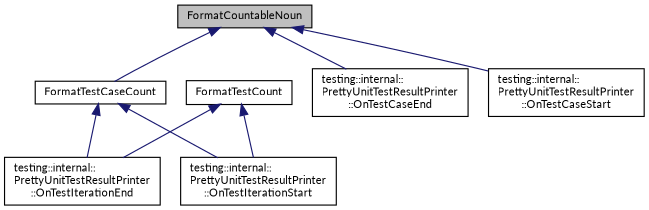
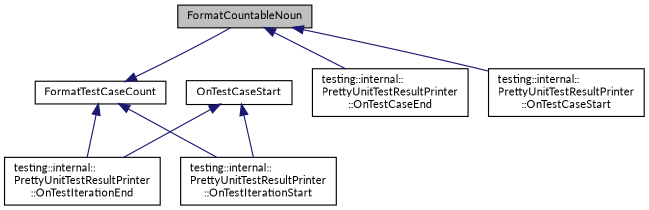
edge "FormatTestCaseCount" -> "FormatCountableNoun": reversed
node "FormatTestCount": label "FormatTestCount" -> "OnTestCaseStart"
